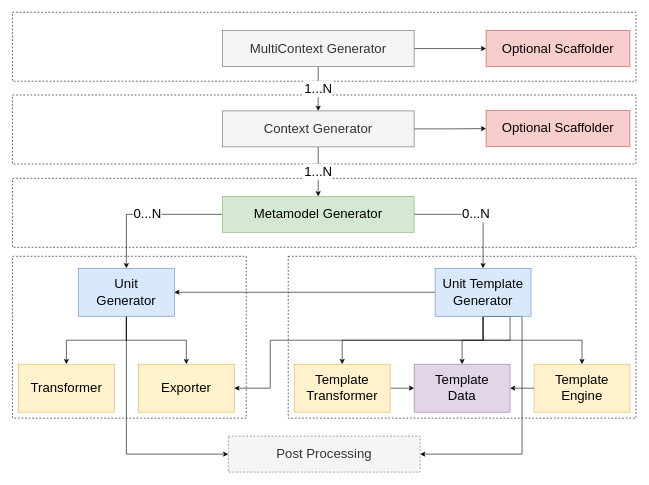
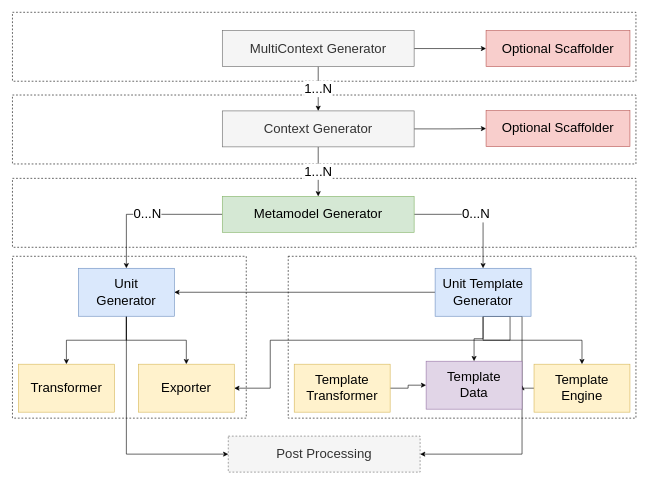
edge "Unit Template Generator" -> "Template Transformer": removed
node "Template Data": moved (462, 389) -> (474, 386)
